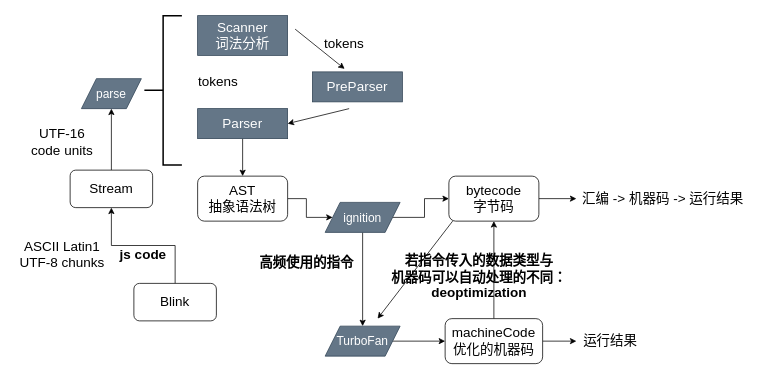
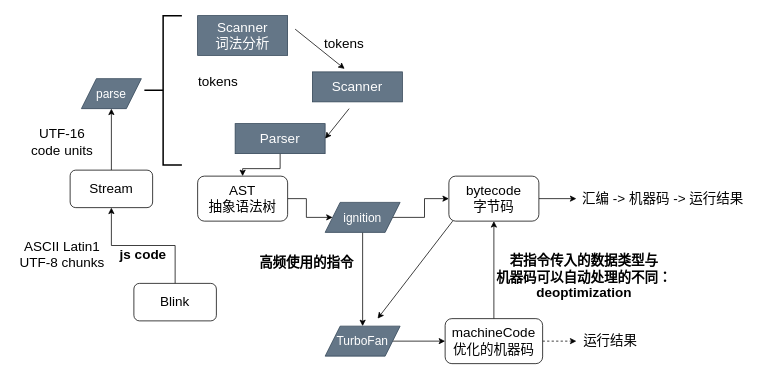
node "PreParser": label "PreParser" -> "Scanner"
node "Parser": moved (243, 123) -> (280, 138)
node "若指令传入的数据类型与 机器码可以自动处理的不同： deoptimization": moved (479, 277) -> (584, 277)
edge "machineCode 优化的机器码" -> "运行结果": style solid -> dashed
